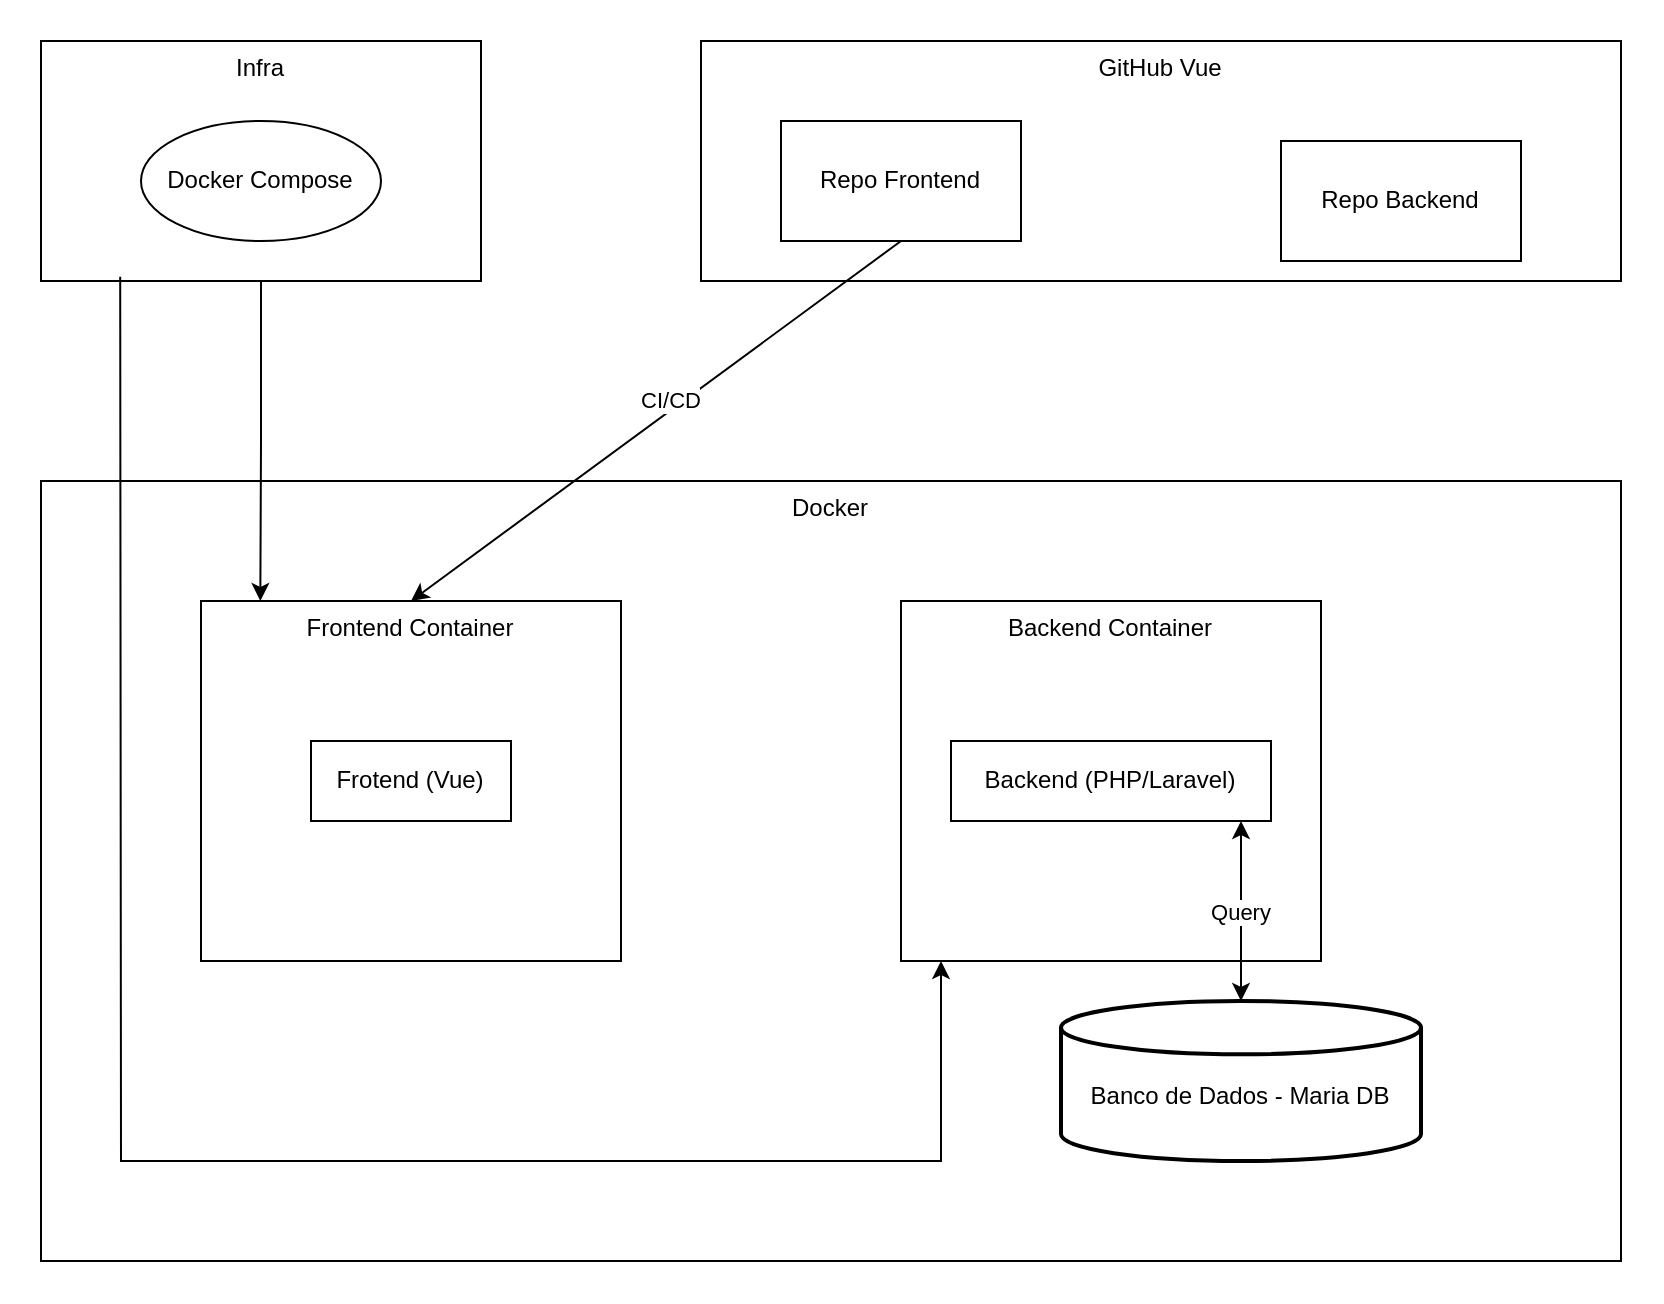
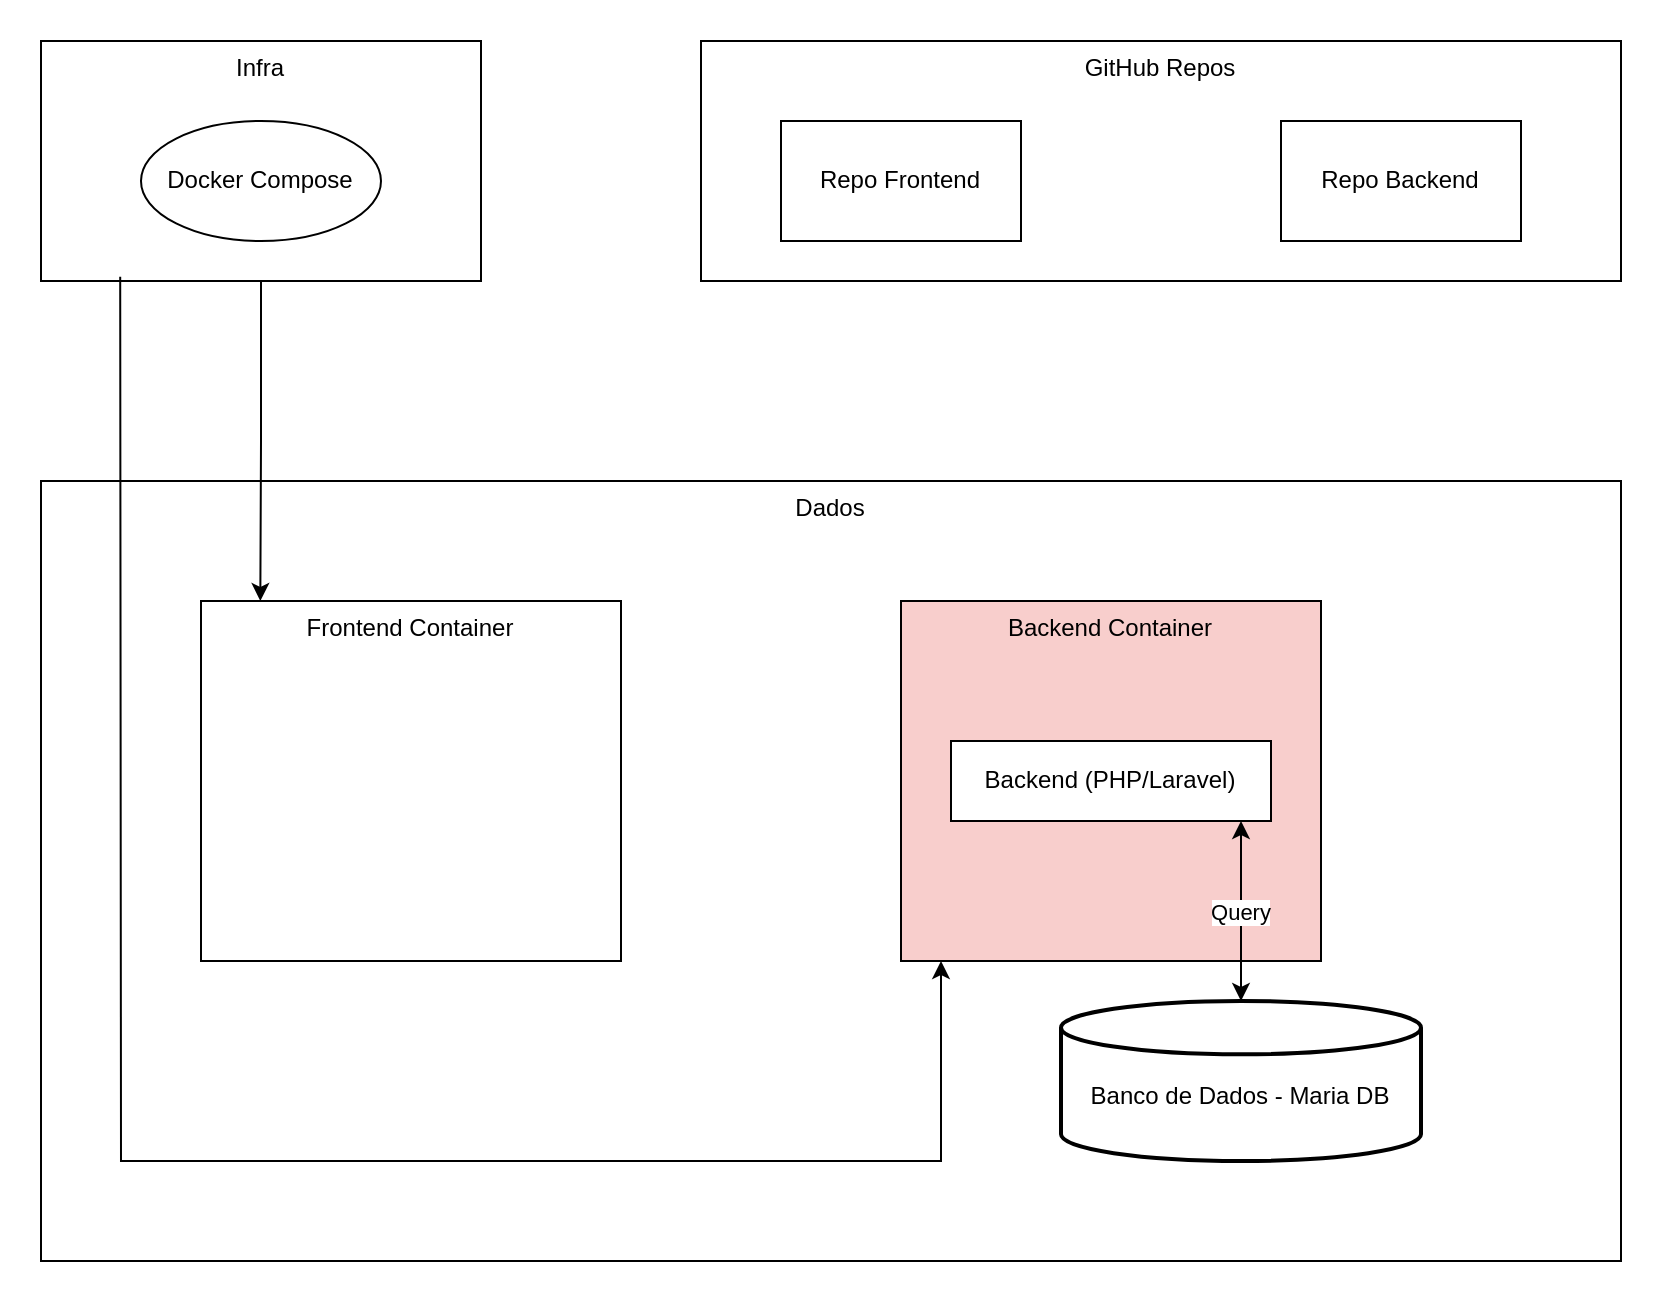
node "GitHub Vue": label "GitHub Vue" -> "GitHub Repos"
node "Repo Backend": moved (1401, 201) -> (1401, 181)
edge "Repo Frontend" -> "Frontend Container": removed, label "CI/CD"
node "Docker": label "Docker" -> "Dados"
node "Backend Container": fillcolor #ffffff -> #f8cecc
node "Frotend (Vue)": removed
